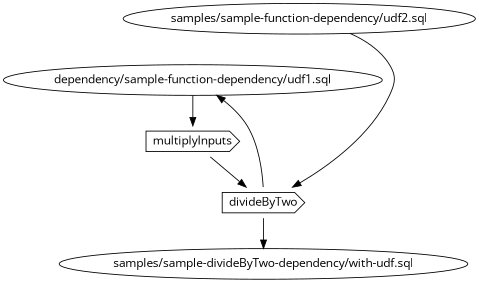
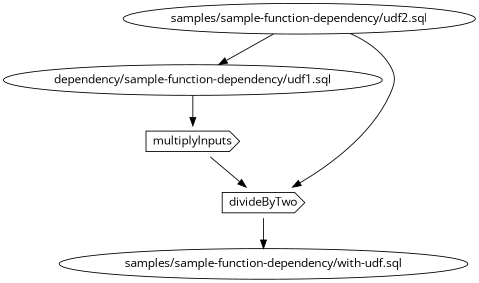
edge "divideByTwo" -> "dependency/sample-function-dependency/udf1.sql": now "samples/sample-function-dependency/udf2.sql" -> "dependency/sample-function-dependency/udf1.sql"
node "samples/sample-divideByTwo-dependency/with-udf.sql": label "samples/sample-divideByTwo-dependency/with-udf.sql" -> "samples/sample-function-dependency/with-udf.sql"
